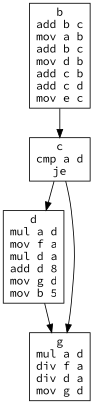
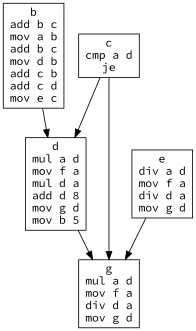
edge "b add b c mov a b add b c mov d b add c b add c d mov e c" -> "c cmp a d je": now "b add b c mov a b add b c mov d b add c b add c d mov e c" -> "d mul a d mov f a mul d a add d 8 mov g d mov b 5"
node "e div a d mov f a div d a mov g d": added
node "g mul a d div f a div d a mov g d": label "g mul a d div f a div d a mov g d" -> "g mul a d mov f a div d a mov g d"
